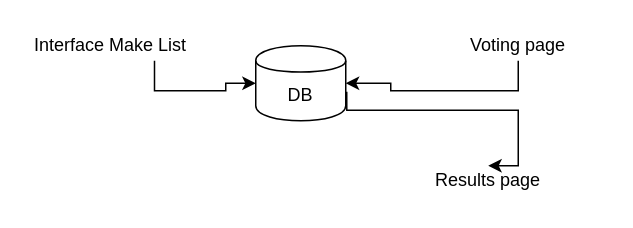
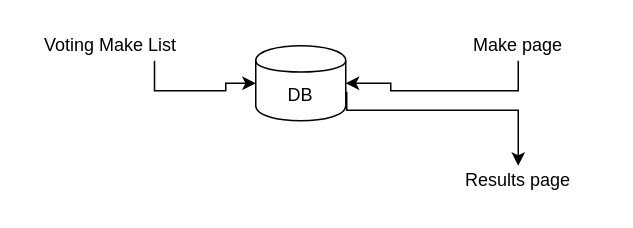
node "Interface Make List": label "Interface Make List" -> "Voting Make List"
node "Voting page": label "Voting page" -> "Make page"
node "Results page": moved (488, 181) -> (518, 181)
